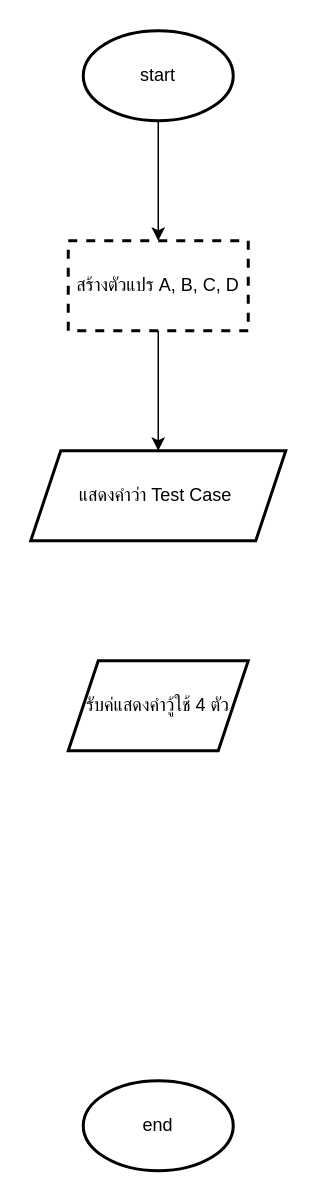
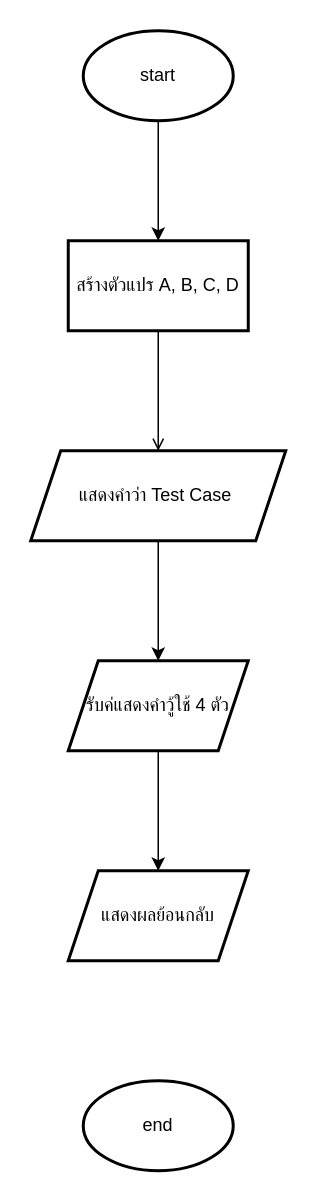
node "สร้างตัวแปร A, B, C, D": style dashed -> solid
edge "สร้างตัวแปร A, B, C, D" -> "แสดงคำว่า Test Case": arrowhead classic -> open
edge "แสดงคำว่า Test Case" -> "รับค่แสดงคำวู้ใช้ 4 ตัว": added
edge "รับค่แสดงคำวู้ใช้ 4 ตัว" -> "แสดงผลย้อนกลับ": added
node "แสดงผลย้อนกลับ": added
